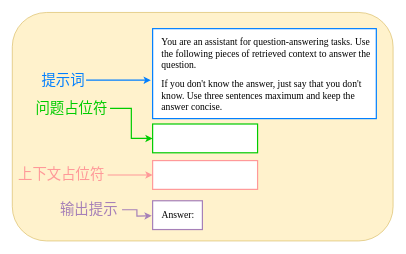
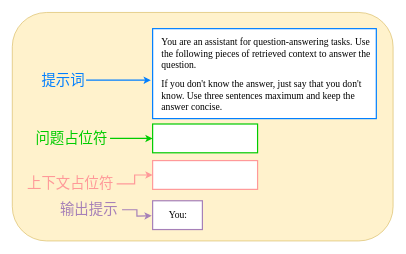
node "问题占位符": moved (72, 108) -> (72, 138)
node "上下文占位符": moved (62, 175) -> (71, 184)
node "Answer:": label "Answer:" -> "You:"
